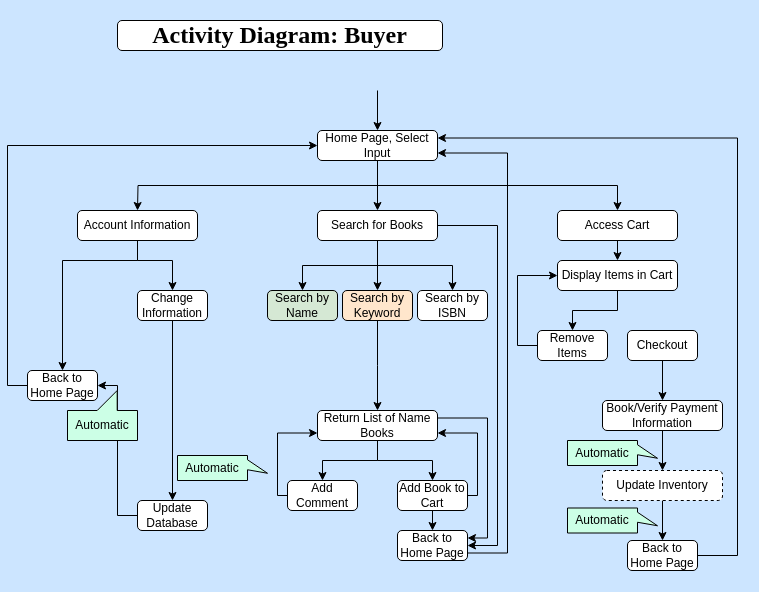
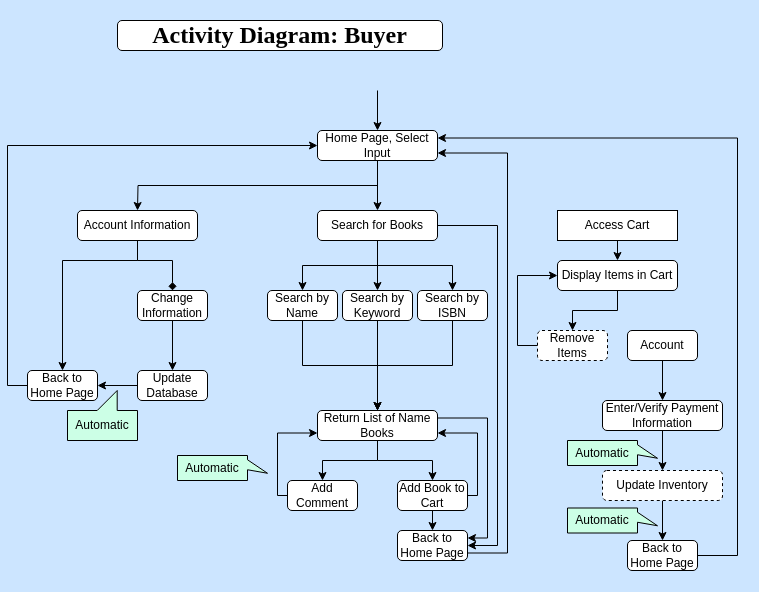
edge "Home Page, Select Input" -> "Access Cart": removed
node "Access Cart": shape rounded rectangle -> rectangle
edge "Account Information" -> "Change Information": arrowhead classic -> diamond
node "Search by Name": fillcolor #d5e8d4 -> #ffffff
node "Search by Keyword": fillcolor #ffe6cc -> #ffffff
node "Remove Items": style solid -> dashed
node "Checkout": label "Checkout" -> "Account"
edge "Search by Name" -> "Return List of Name Books": added
edge "Search by ISBN" -> "Return List of Name Books": added
node "Book/Verify Payment Information": label "Book/Verify Payment Information" -> "Enter/Verify Payment Information"
node "Update Database": moved (173, 516) -> (173, 386)
